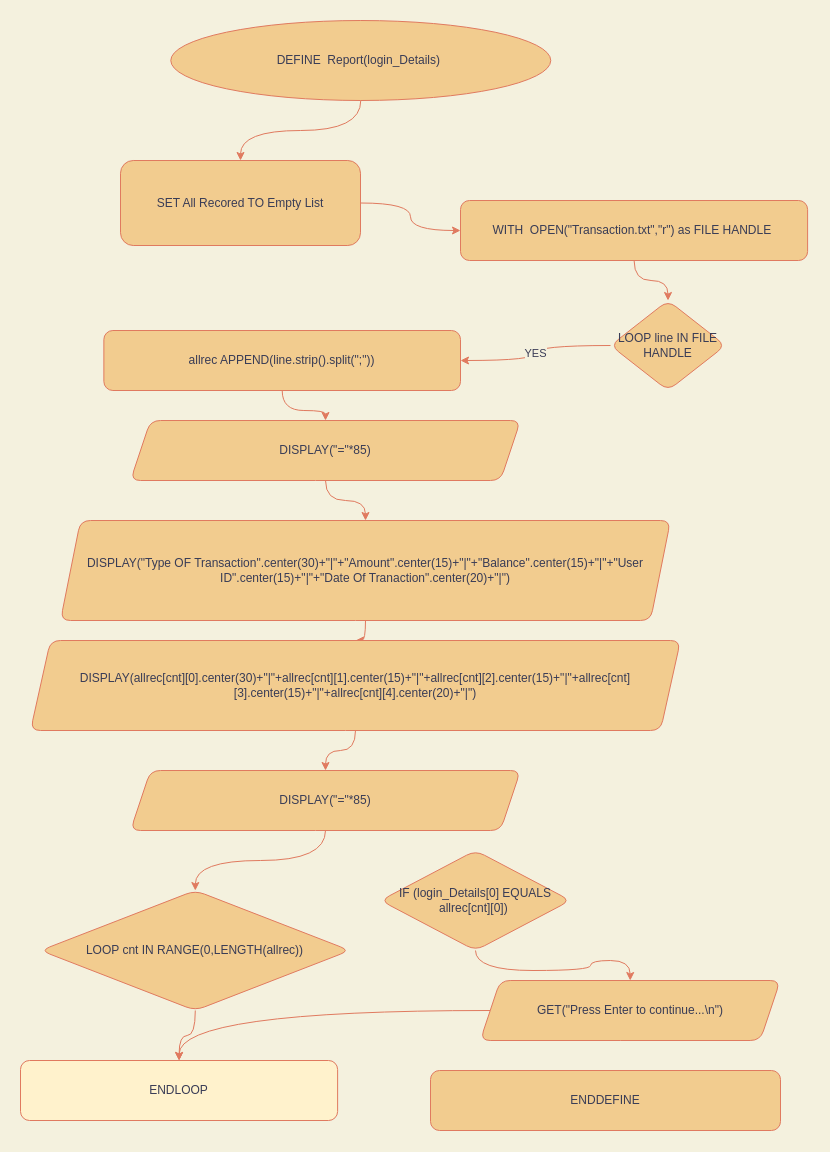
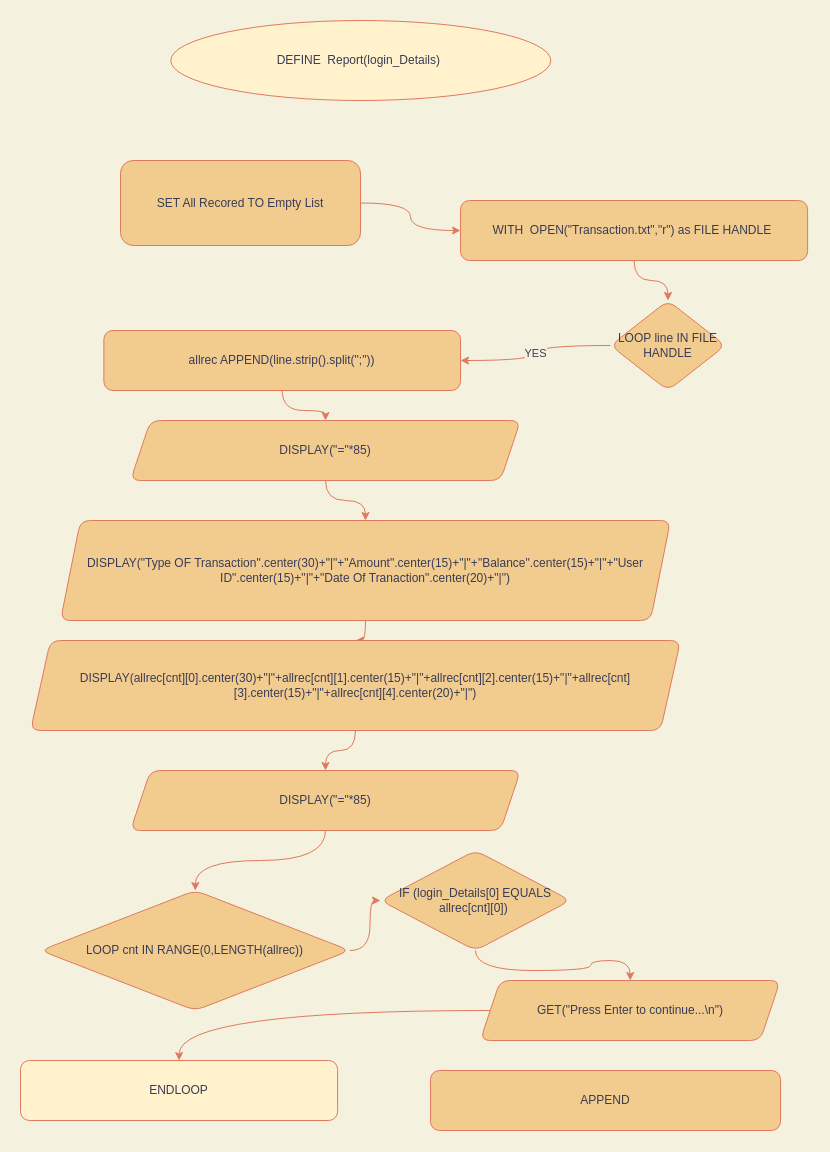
node "DEFINE Report(login_Details)": fillcolor #f2cc8f -> #fff2cc
edge "DEFINE Report(login_Details)" -> "SET All Recored TO Empty List": removed
edge "LOOP cnt IN RANGE(0,LENGTH(allrec))" -> "ENDLOOP": now "LOOP cnt IN RANGE(0,LENGTH(allrec))" -> "IF (login_Details[0] EQUALS allrec[cnt][0])"
node "ENDDEFINE": label "ENDDEFINE" -> "APPEND"
